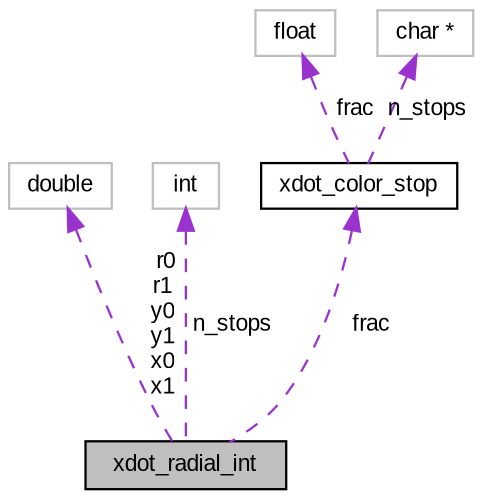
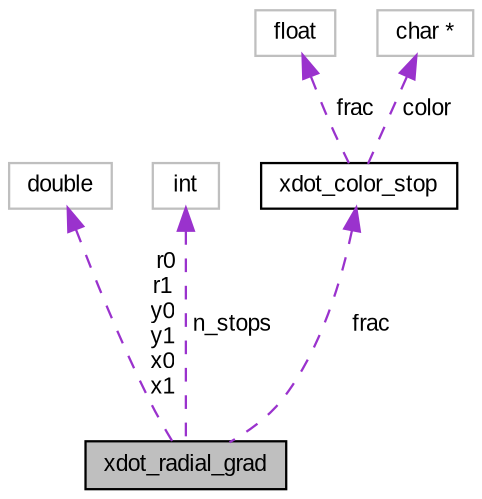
edge "xdot_color_stop" -> "char *": label " n_stops" -> " color"
node "xdot_radial_int": label "xdot_radial_int" -> "xdot_radial_grad"
